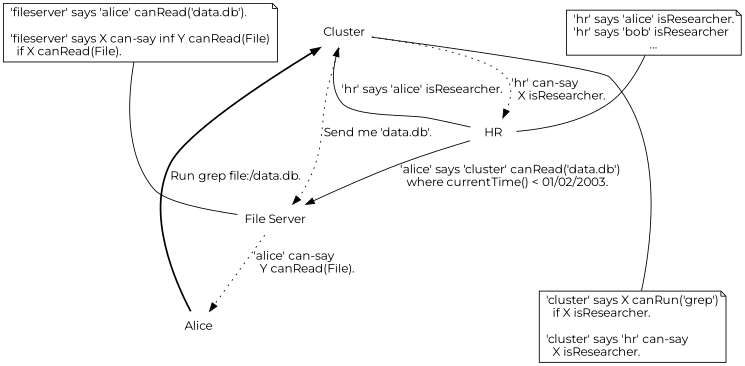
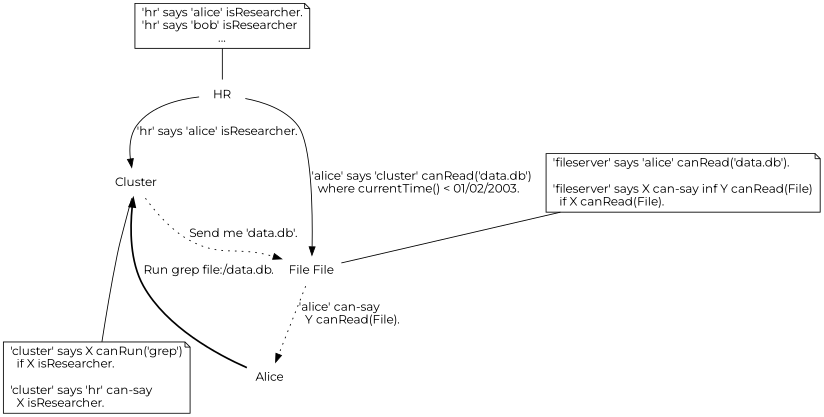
edge "Cluster" -> "HR": removed, label "'hr' can-say X isResearcher."
node "File Server": label "File Server" -> "File File"
